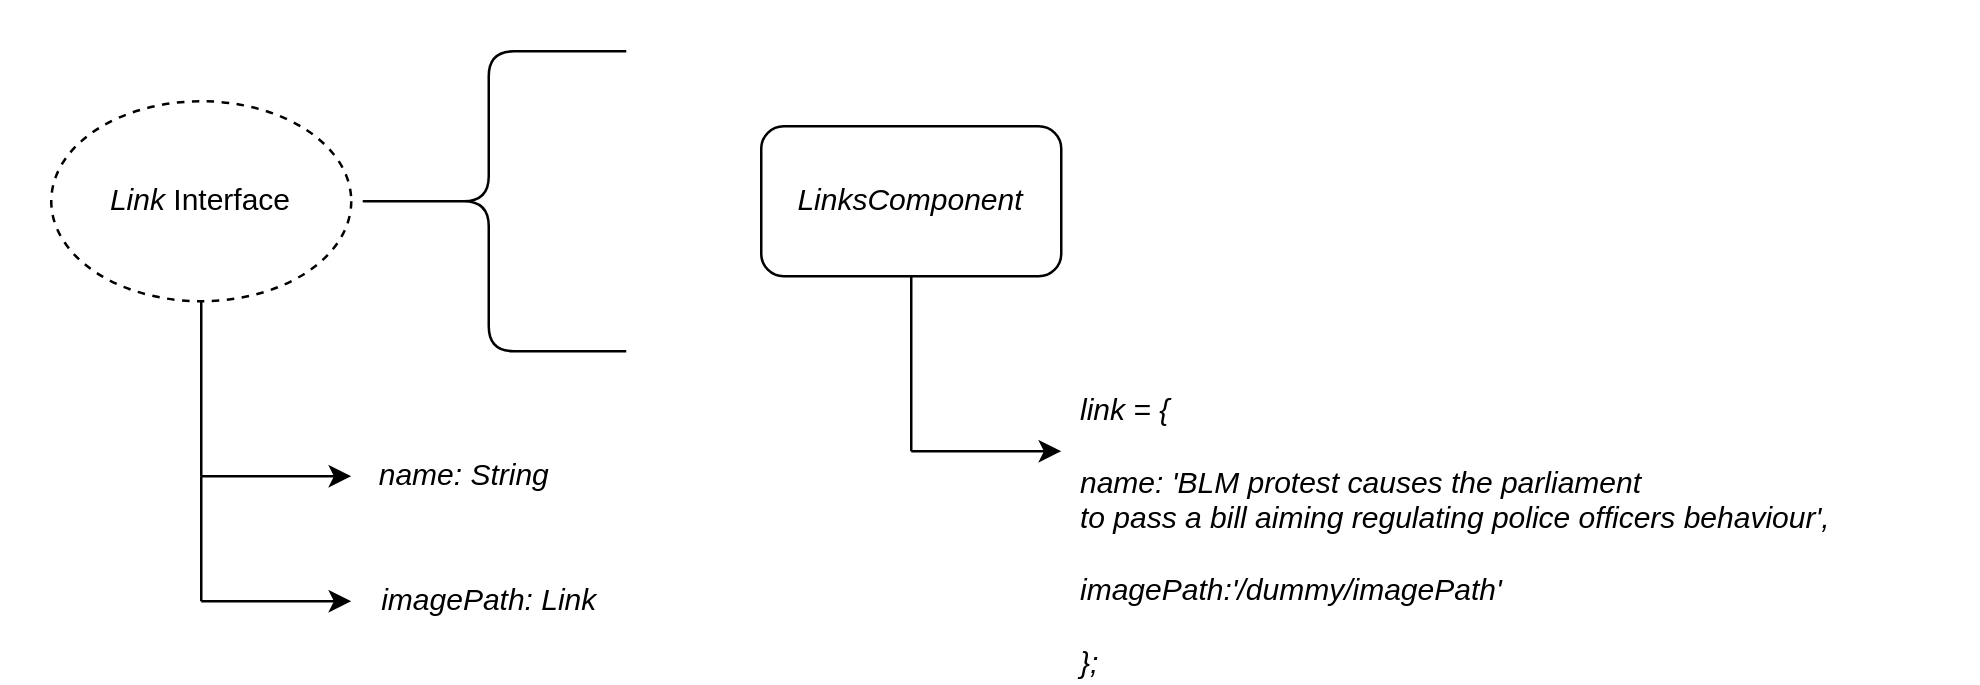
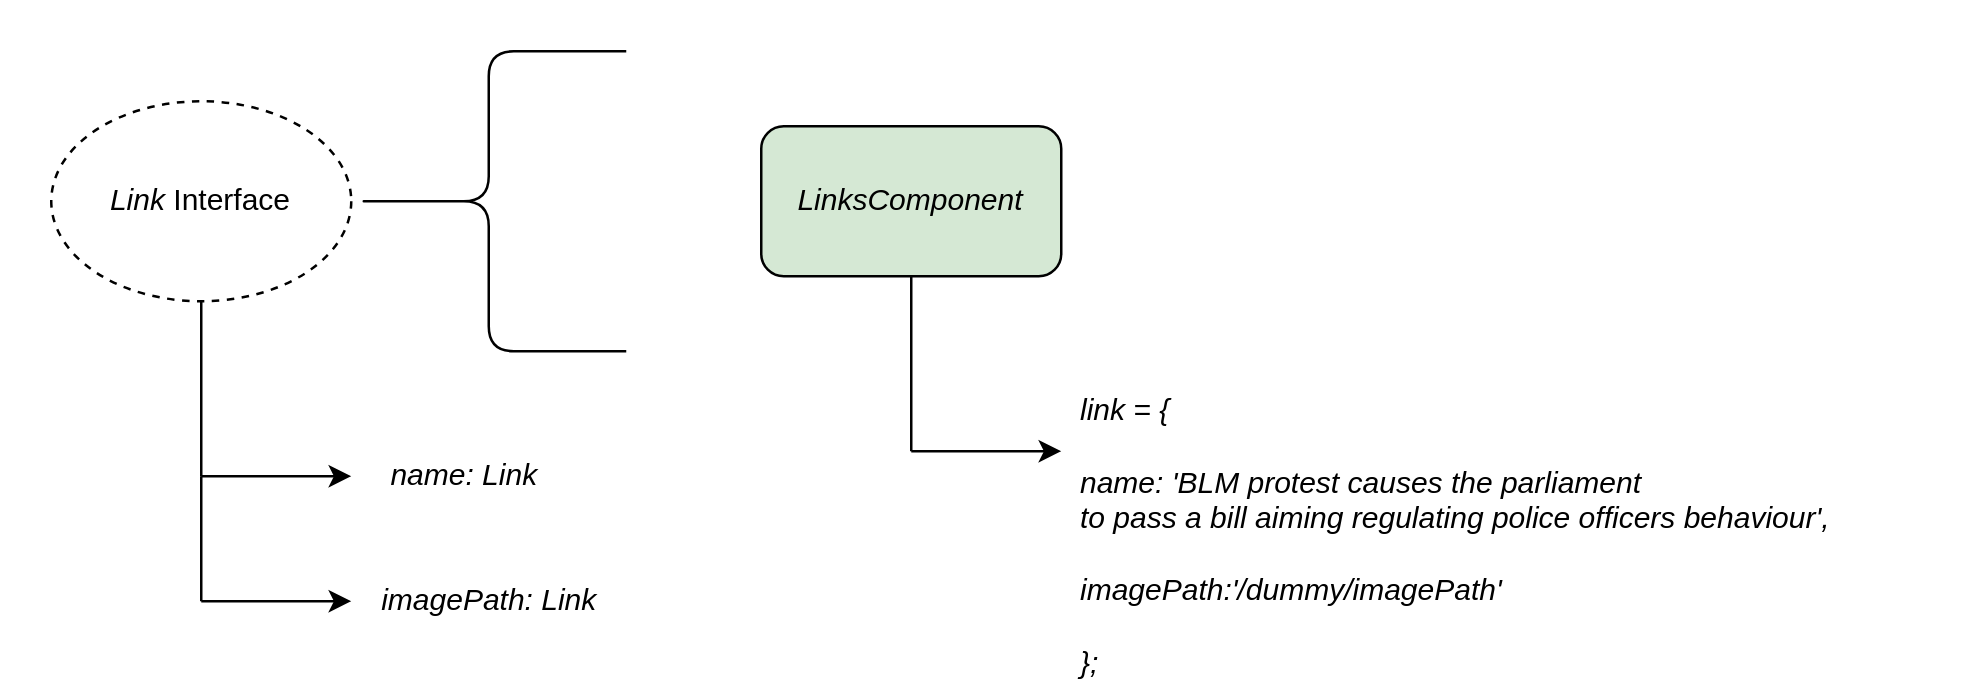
node "LinksComponent": fillcolor #ffffff -> #d5e8d4
node "name: String": label "name: String" -> "name: Link"
